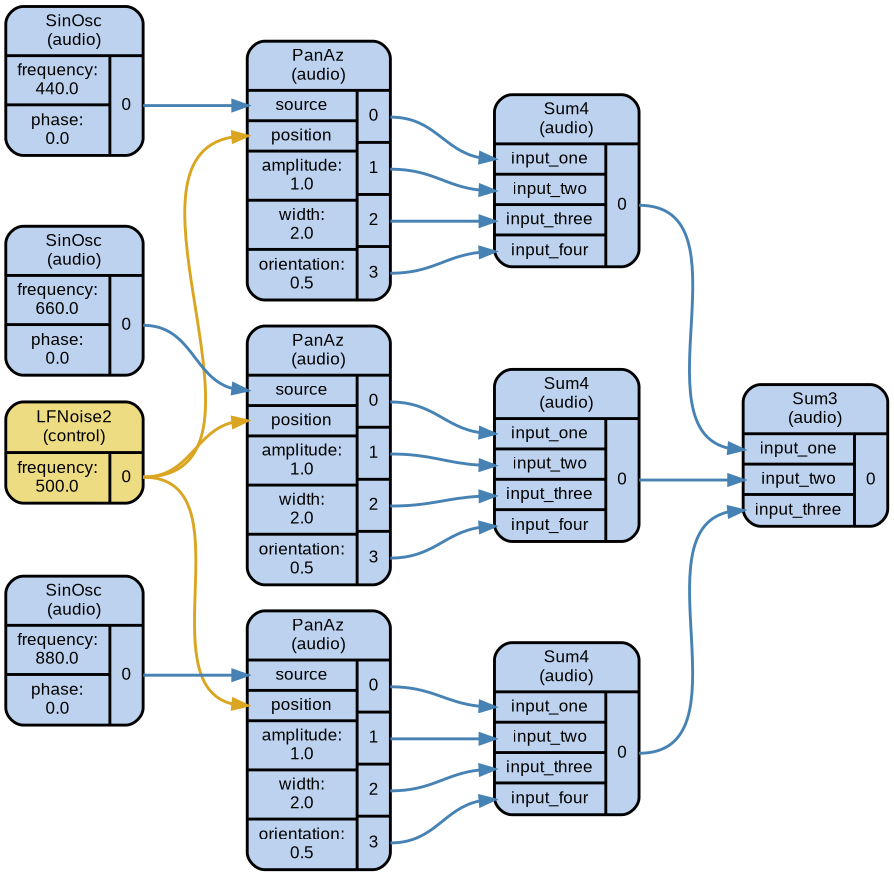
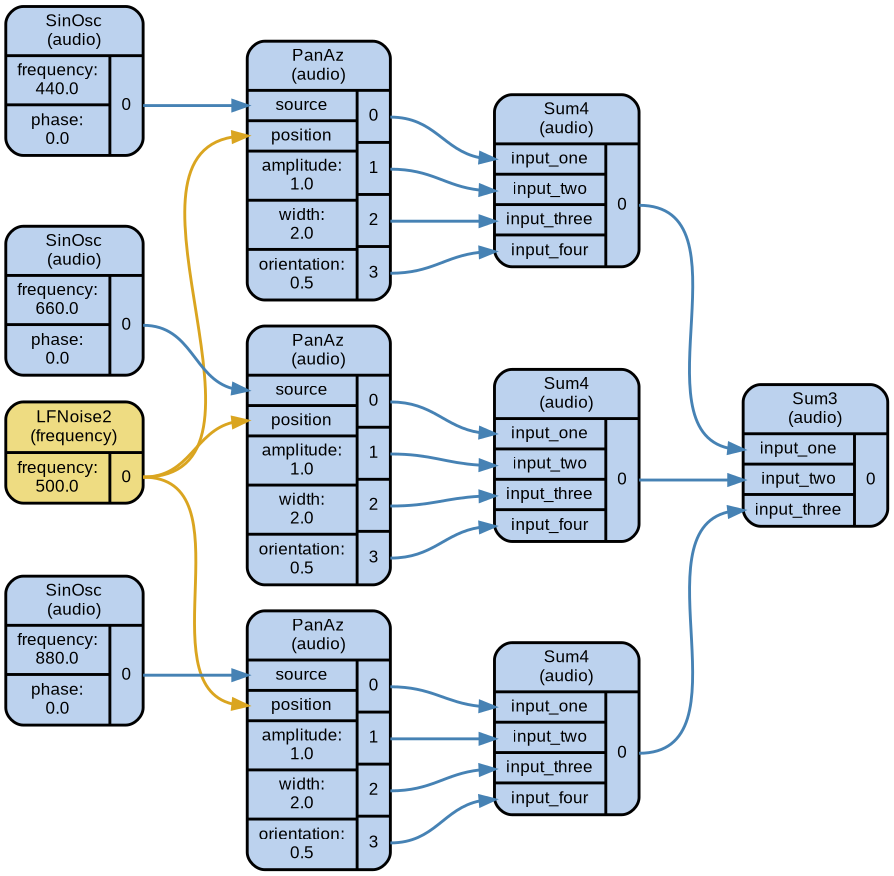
node "LFNoise2": text "(control)" -> "(frequency)"
